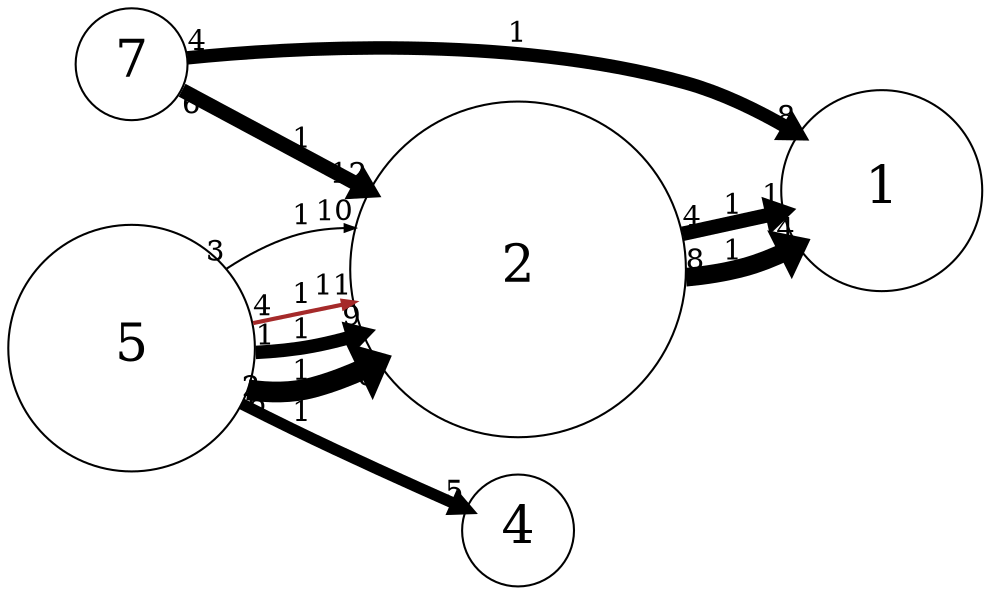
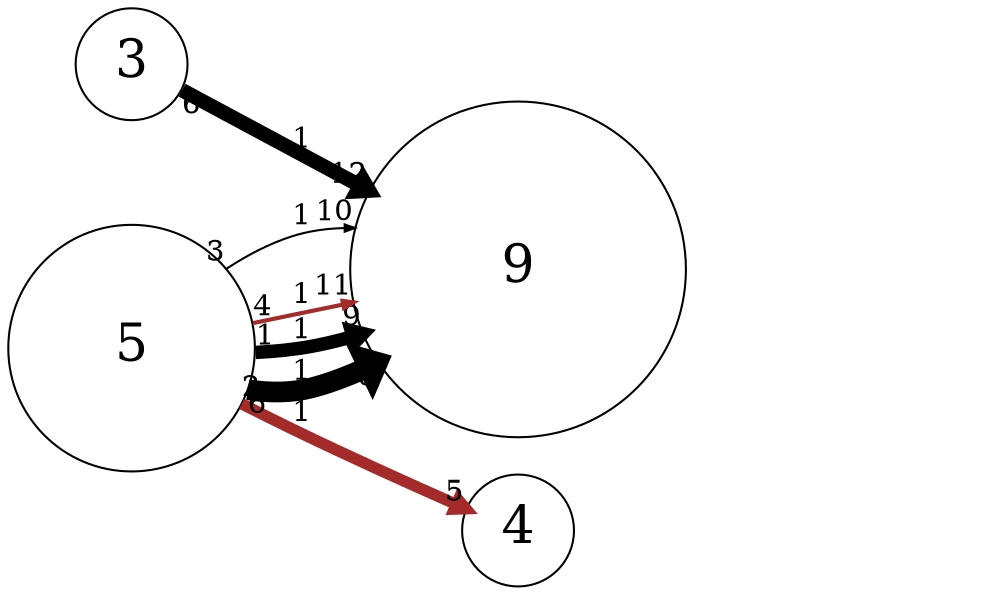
node "7": label "7" -> "3"
node "1": removed
node "2": label "2" -> "9"
edge "5" -> "4": color black -> brown
